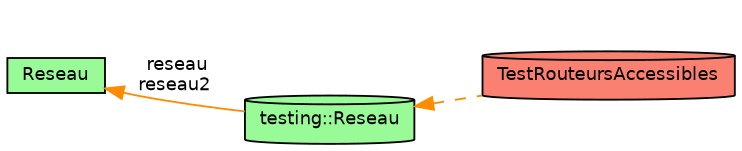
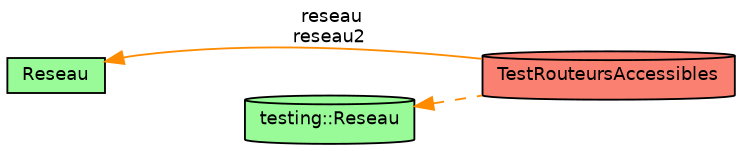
edge "testing::Reseau" -> "Reseau": now "TestRouteursAccessibles" -> "Reseau"
